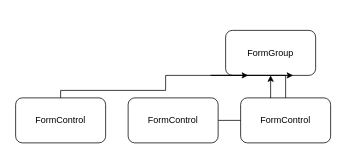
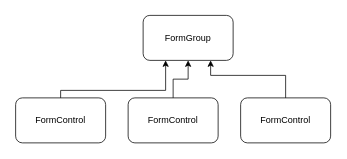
node "FormGroup": moved (270, 53) -> (188, 38)
